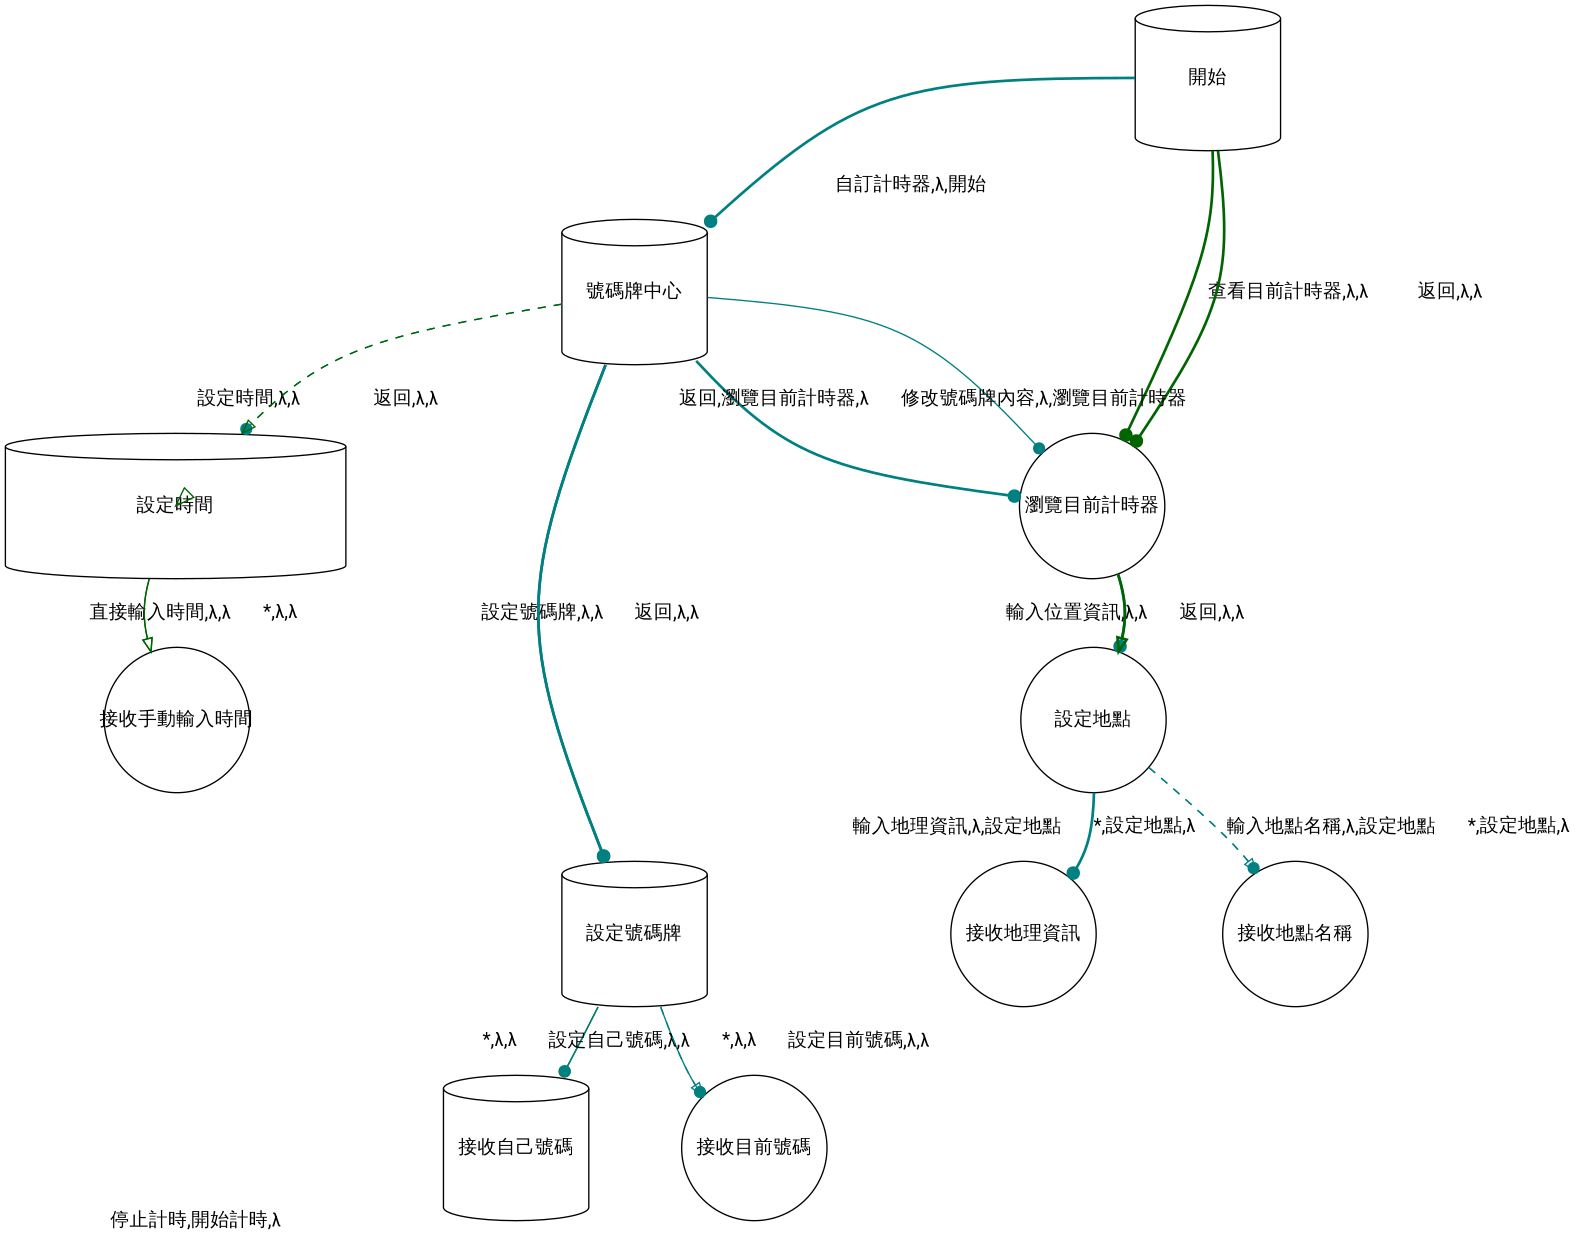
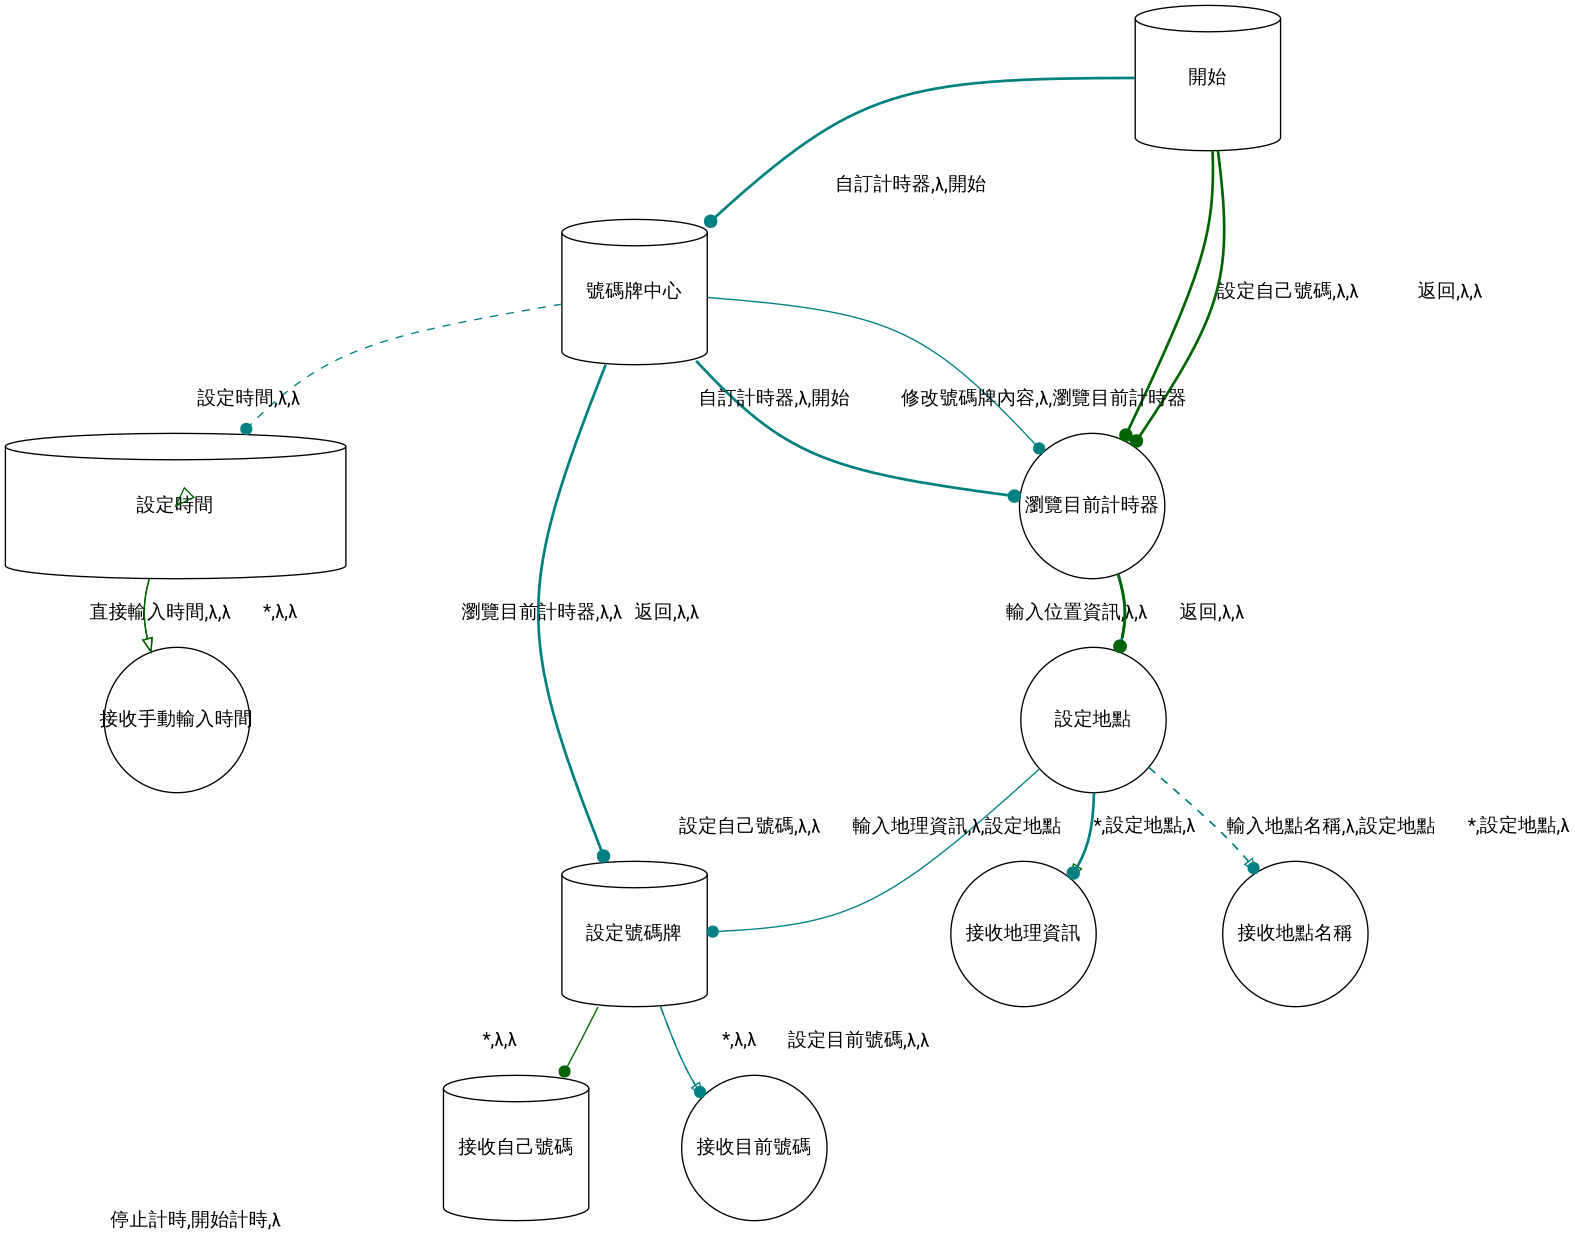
edge "開始" -> "瀏覽目前計時器": label "查看目前計時器,λ,λ" -> "設定自己號碼,λ,λ"
edge "設定時間" -> "號碼牌中心": removed, label "返回,λ,λ"
edge "號碼牌中心" -> "瀏覽目前計時器": label "返回,瀏覽目前計時器,λ" -> "自訂計時器,λ,開始"
edge "設定地點" -> "瀏覽目前計時器": arrowhead onormal -> dot
edge "設定號碼牌" -> "號碼牌中心": style bold -> dashed
edge "號碼牌中心" -> "設定號碼牌": label "設定號碼牌,λ,λ" -> "瀏覽目前計時器,λ,λ"
edge "設定地點" -> "接收地理資訊": arrowhead dot -> onormal
edge "接收自己號碼" -> "設定號碼牌": now "設定地點" -> "設定號碼牌"
